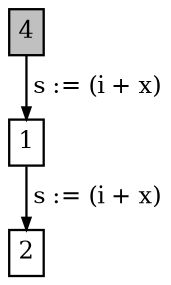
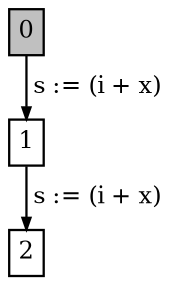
node "4": label "4" -> "0"
